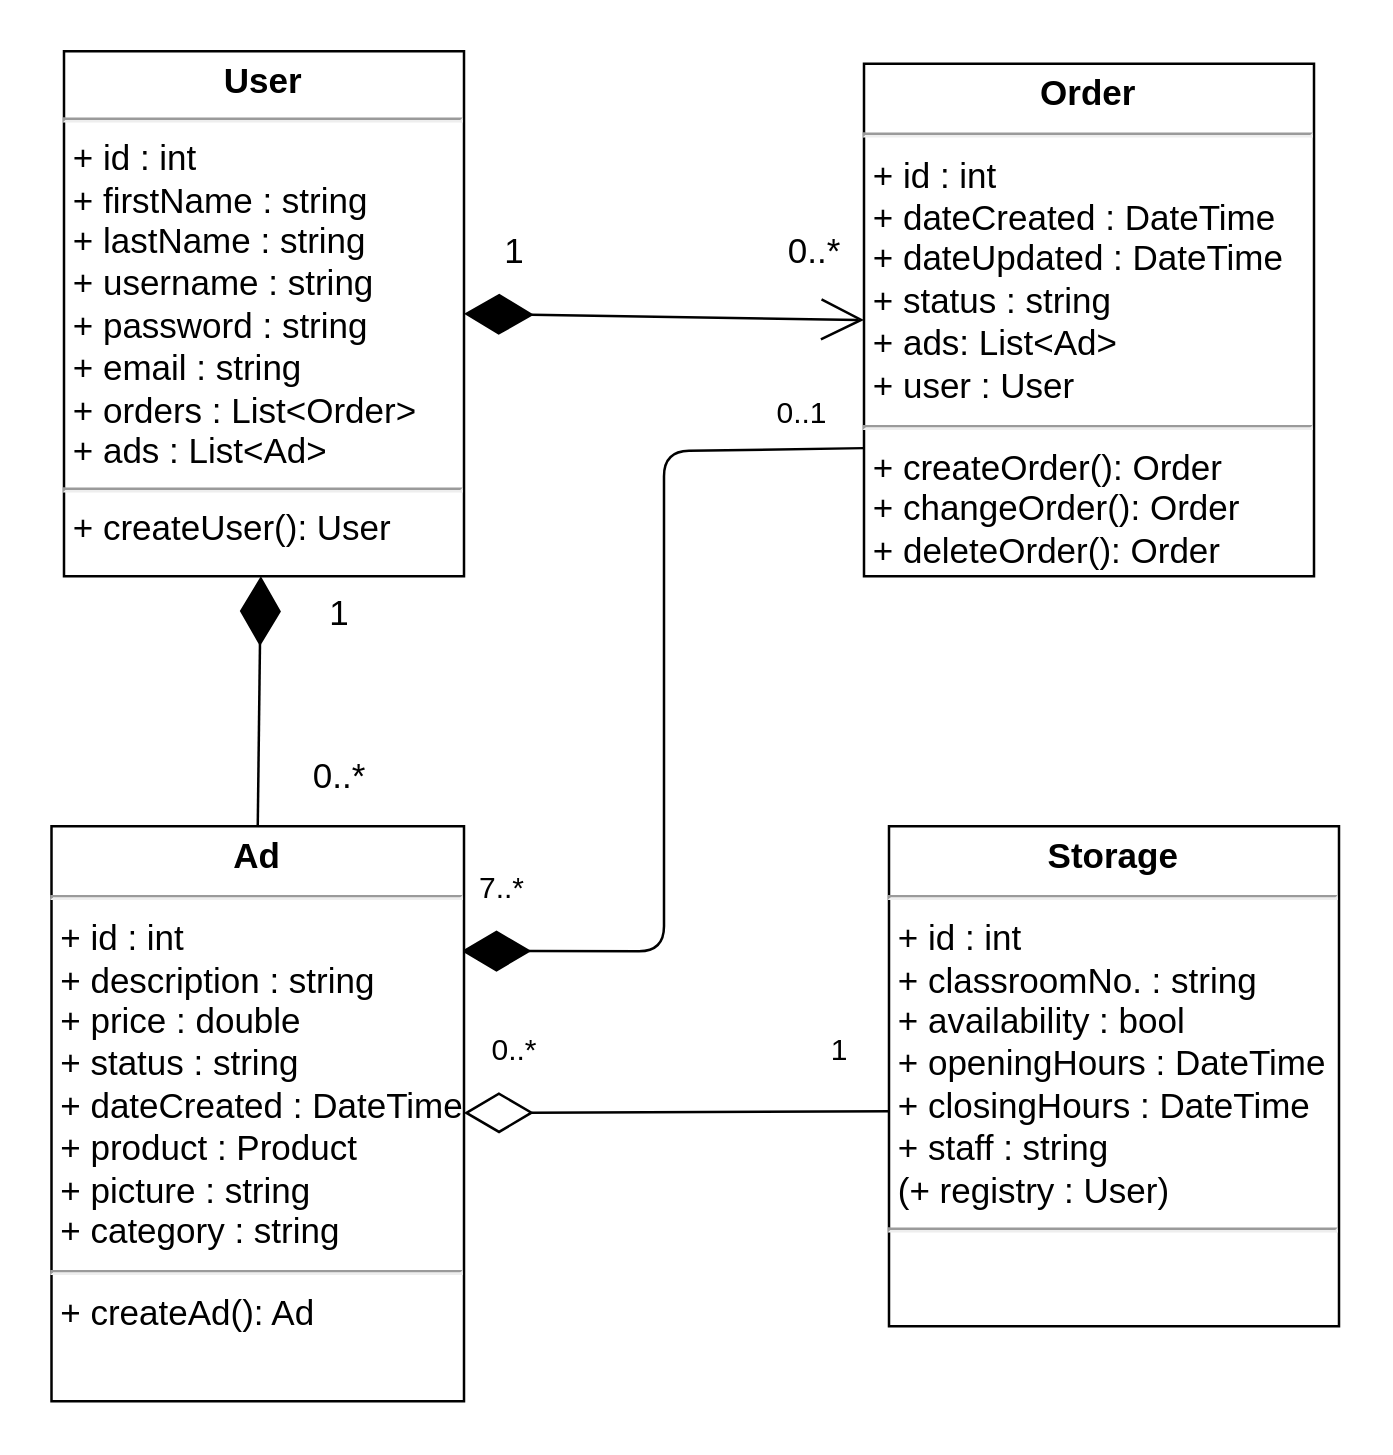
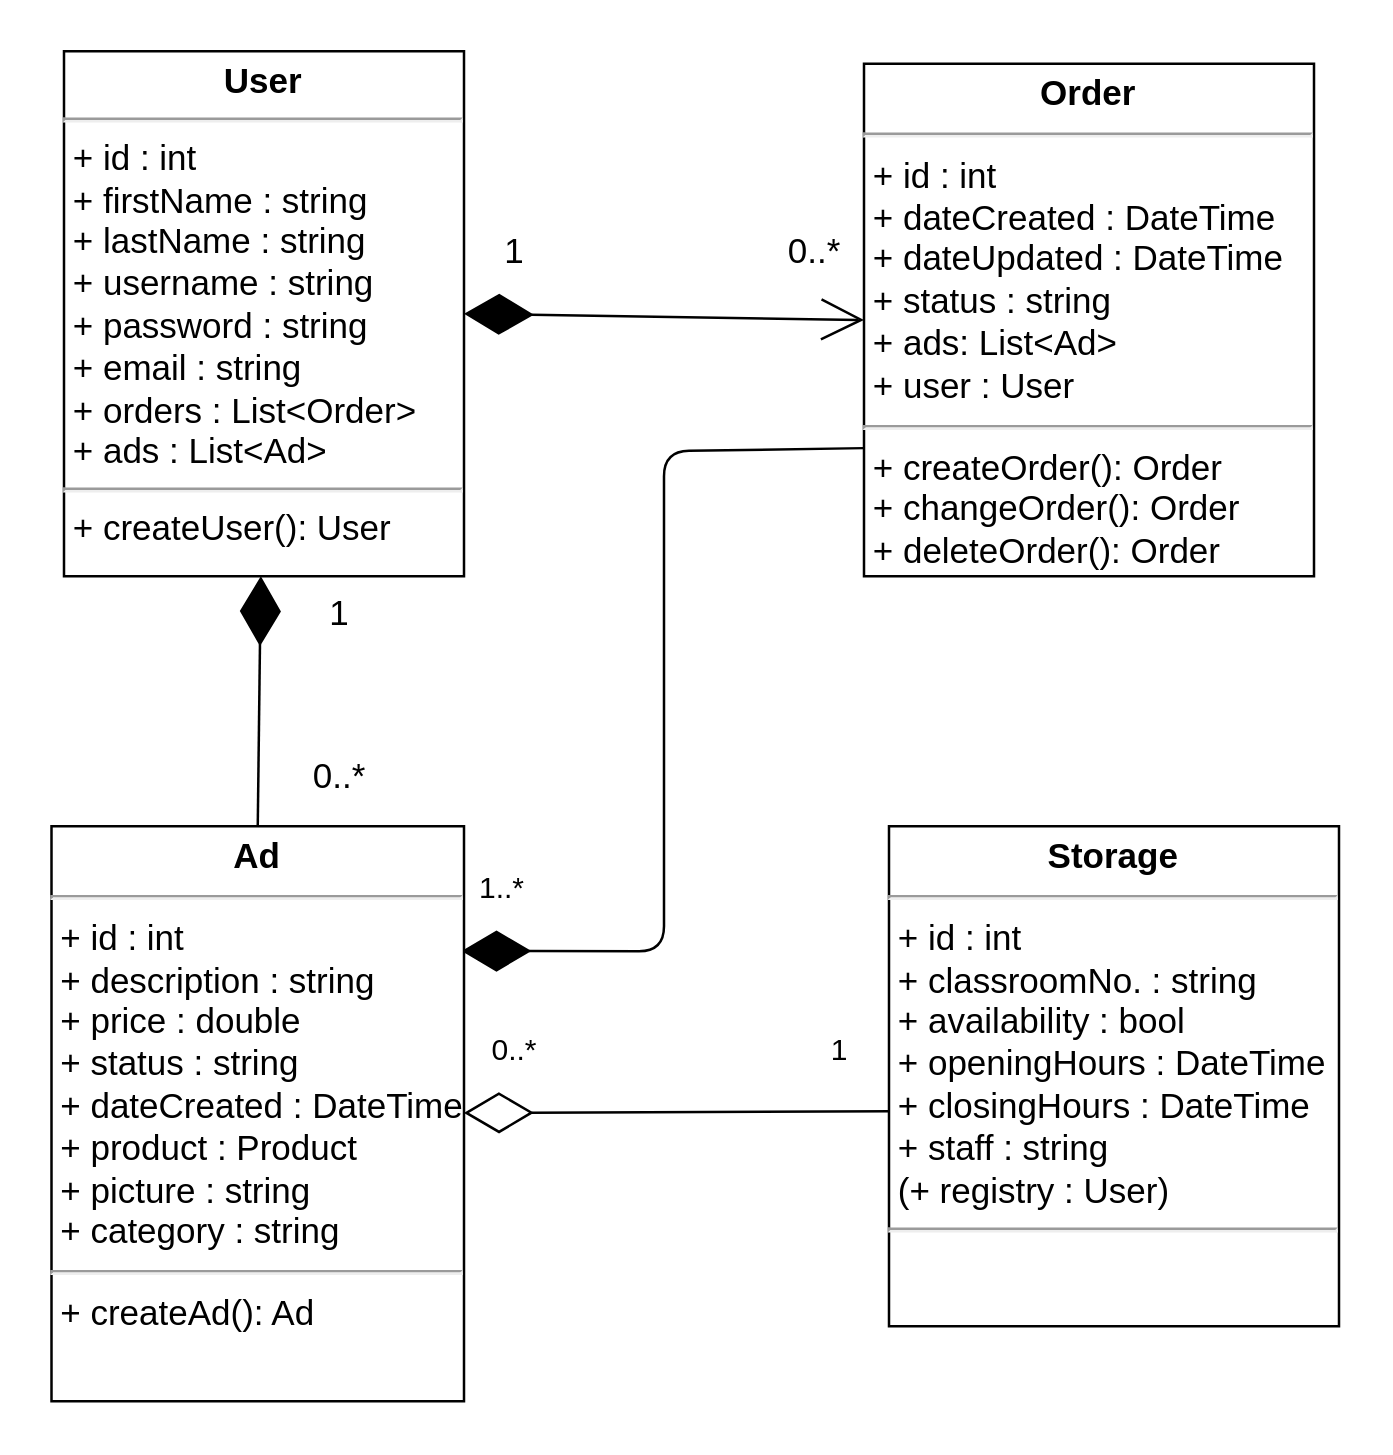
node "0..1": removed
node "7..*": label "7..*" -> "1..*"
